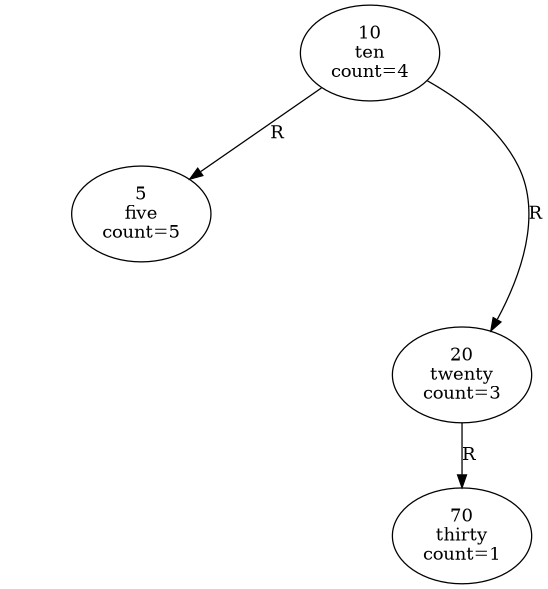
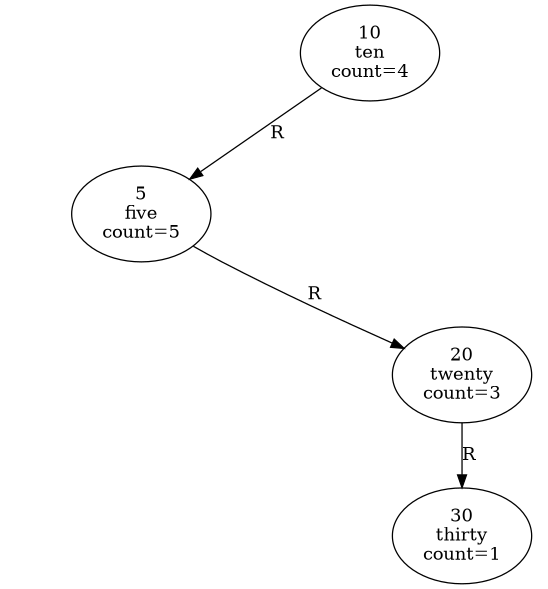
edge "10 ten count=4" -> "20 twenty count=3": now "5 five count=5" -> "20 twenty count=3"
node "70 thirty count=1": label "70 thirty count=1" -> "30 thirty count=1"
